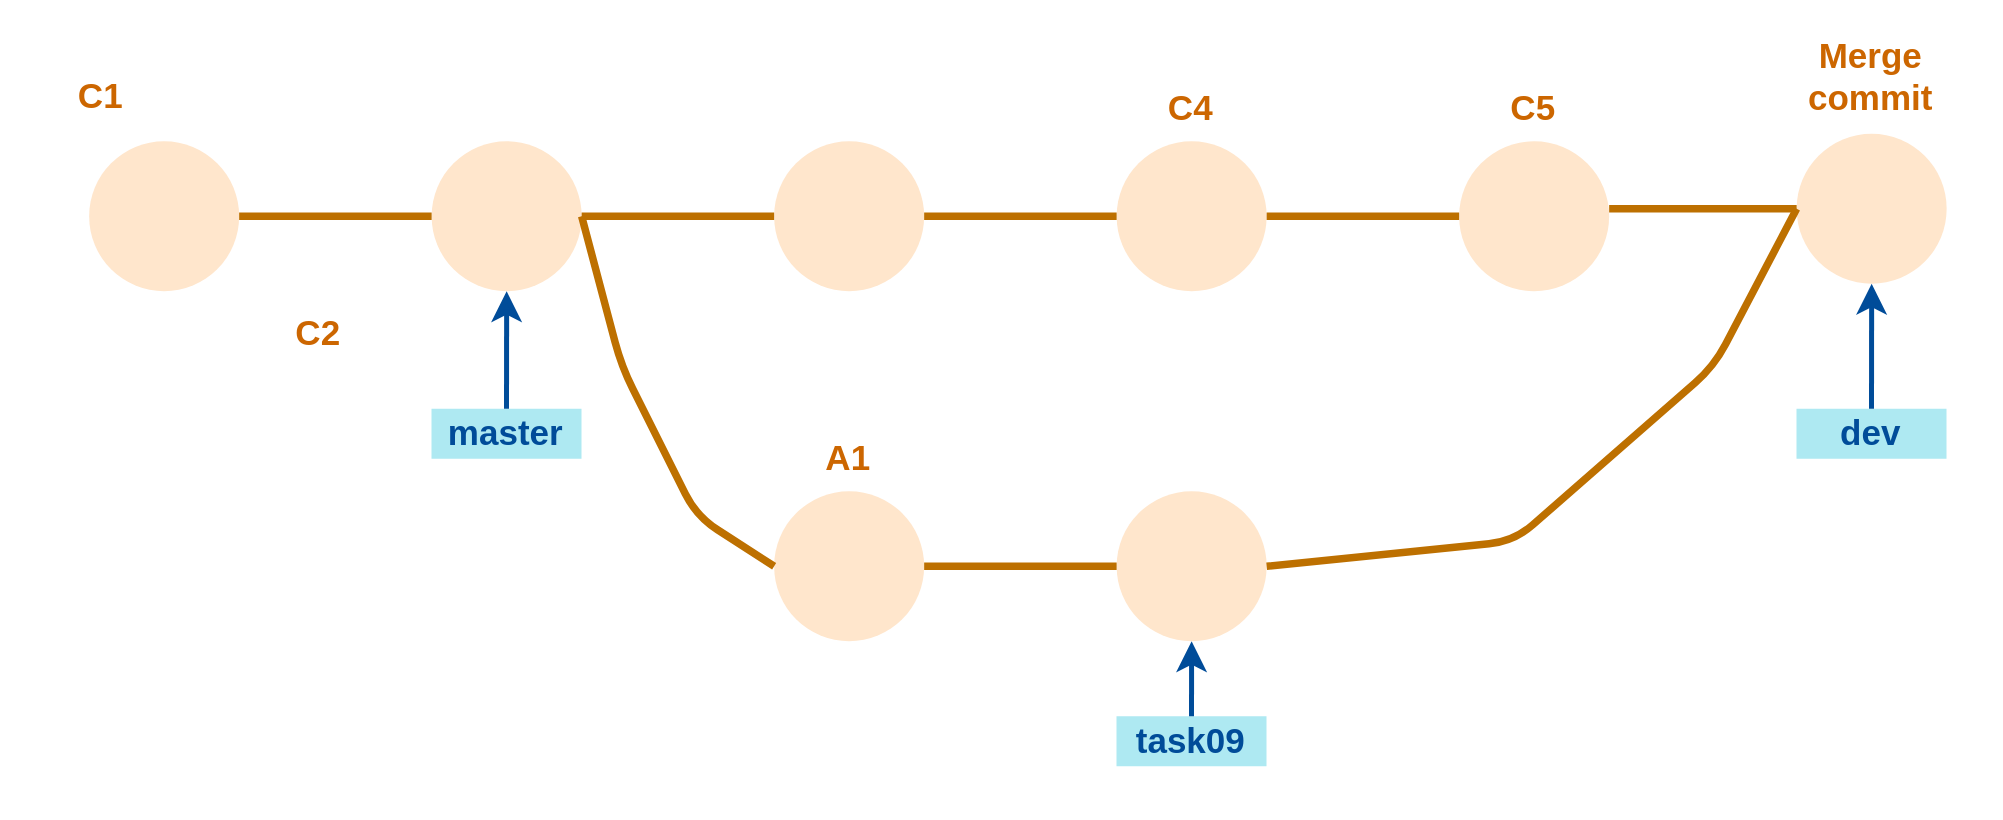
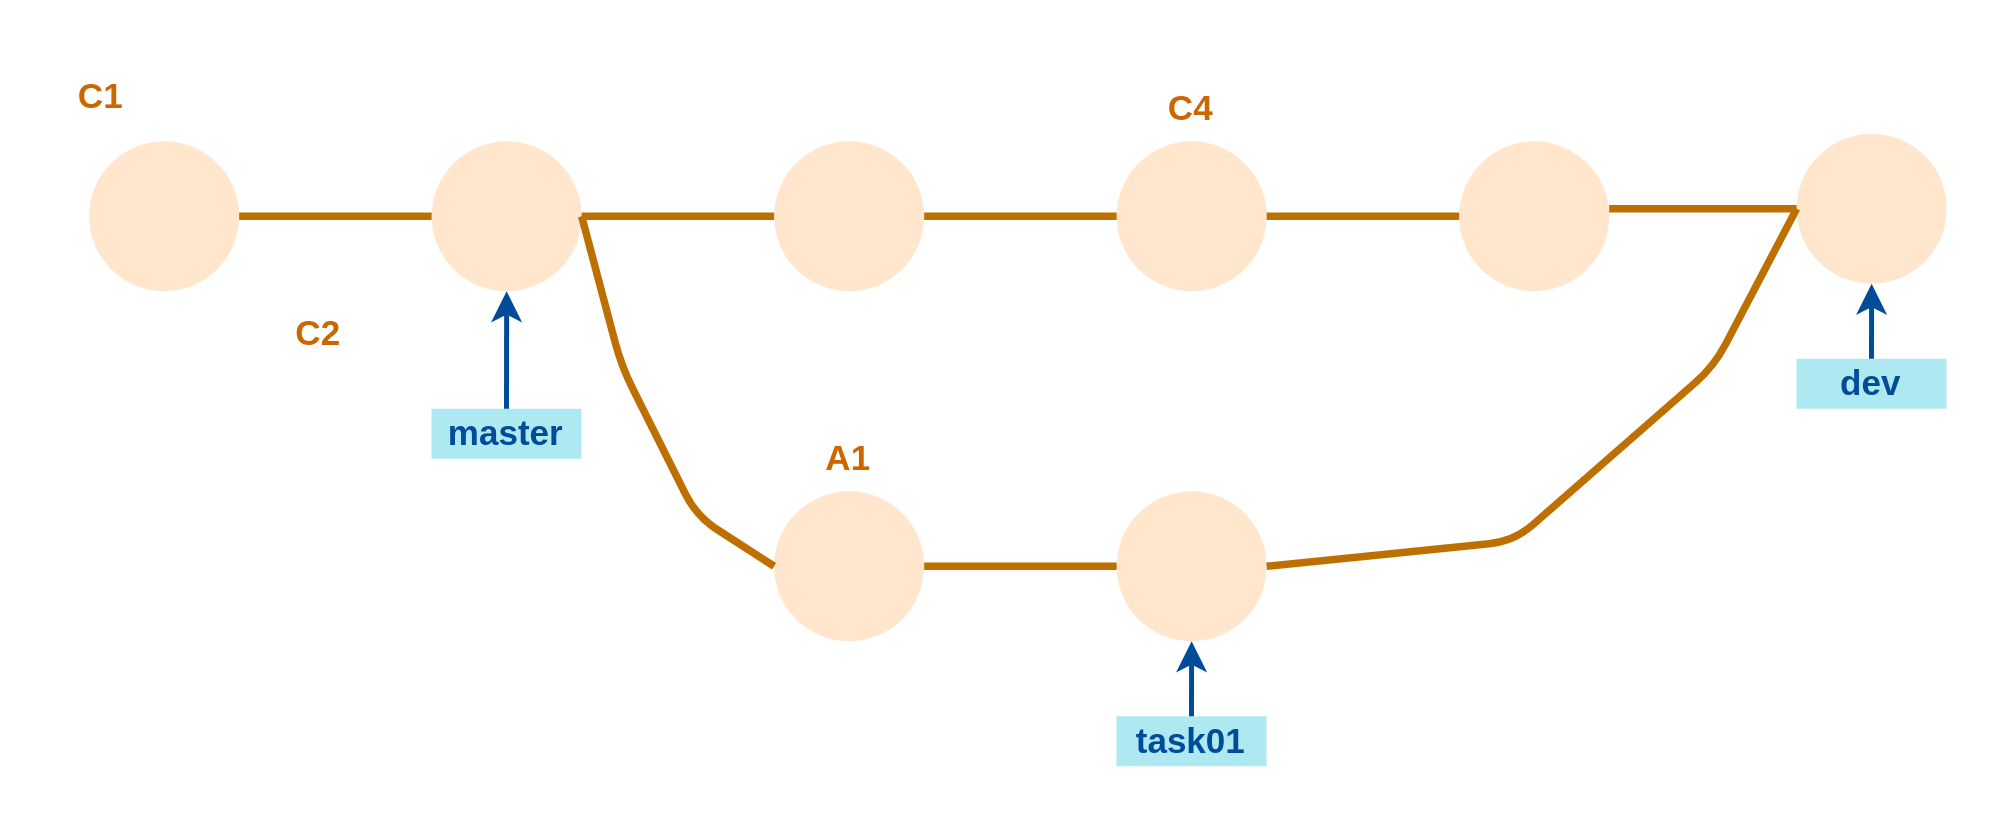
node "Merge commit": removed
node "C5": removed
node "dev": moved (1871, 434) -> (1871, 384)
node "task09": label "task09" -> "task01"
